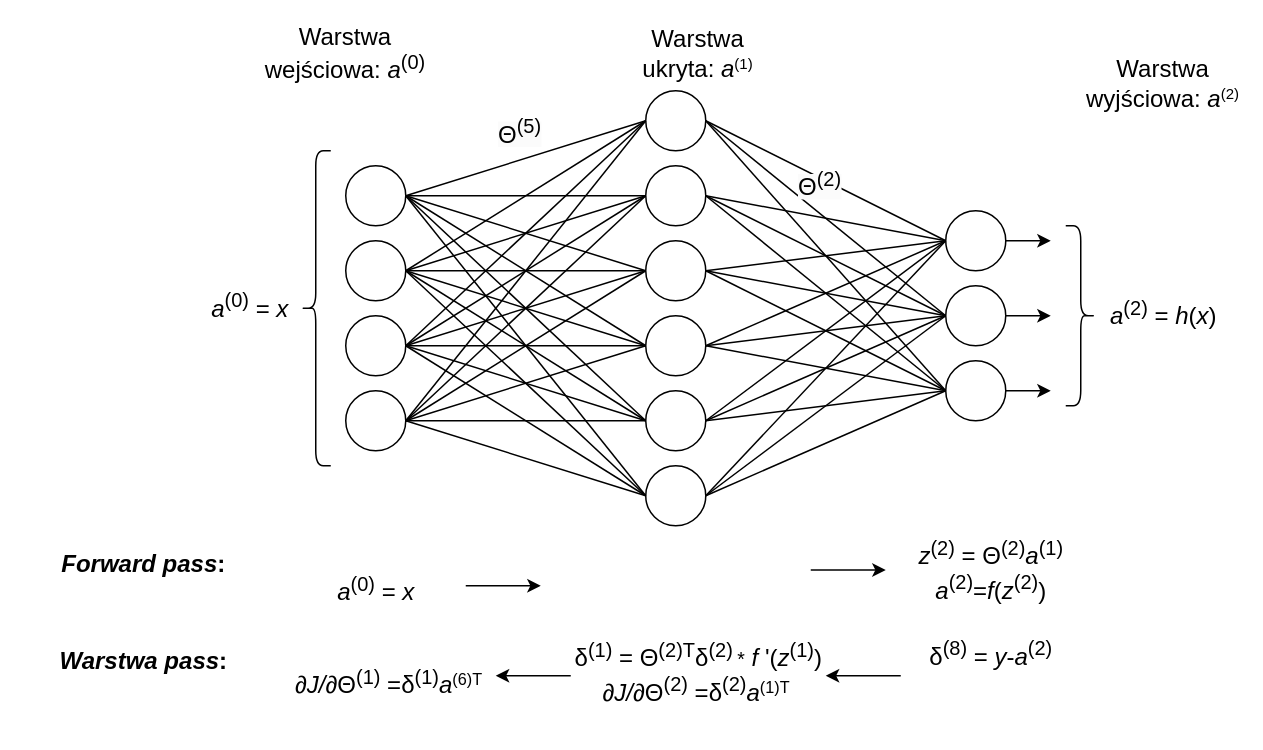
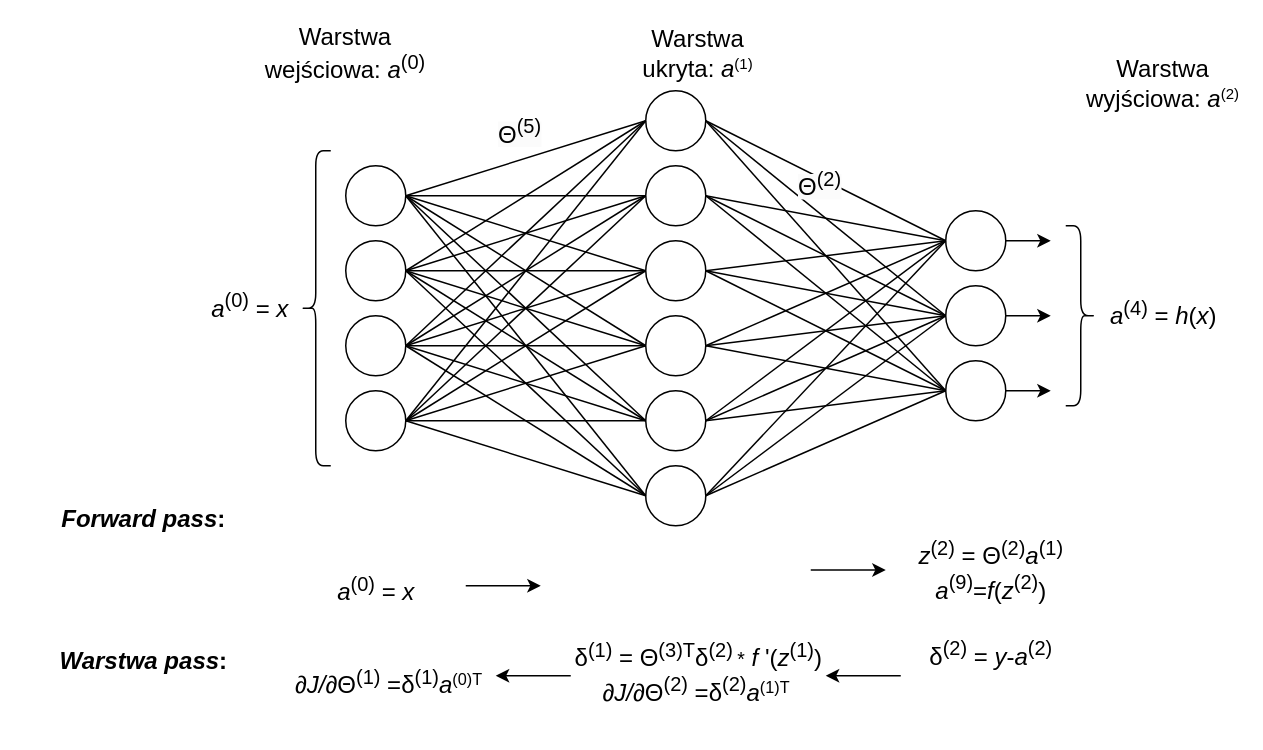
node "a(2) = h(x)": label "a(2) = h(x)" -> "a(4) = h(x)"
node "Forward pass:": moved (143, 563) -> (143, 518)
node "z(2) = Θ(2)a(1)a(2)=f(z(2))": label "z(2) = Θ(2)a(1)a(2)=f(z(2))" -> "z(2) = Θ(2)a(1)a(9)=f(z(2))"
node "δ(8) = y-a(2)": label "δ(8) = y-a(2)" -> "δ(2) = y-a(2)"
node "δ(1) = Θ(2)Tδ(2) * f '(z(1))∂J/∂Θ(2) =δ(2)a(1)T": label "δ(1) = Θ(2)Tδ(2) * f '(z(1))∂J/∂Θ(2) =δ(2)a(1)T" -> "δ(1) = Θ(3)Tδ(2) * f '(z(1))∂J/∂Θ(2) =δ(2)a(1)T"
node "∂J/∂Θ(1) =δ(1)a(6)T": label "∂J/∂Θ(1) =δ(1)a(6)T" -> "∂J/∂Θ(1) =δ(1)a(0)T"
